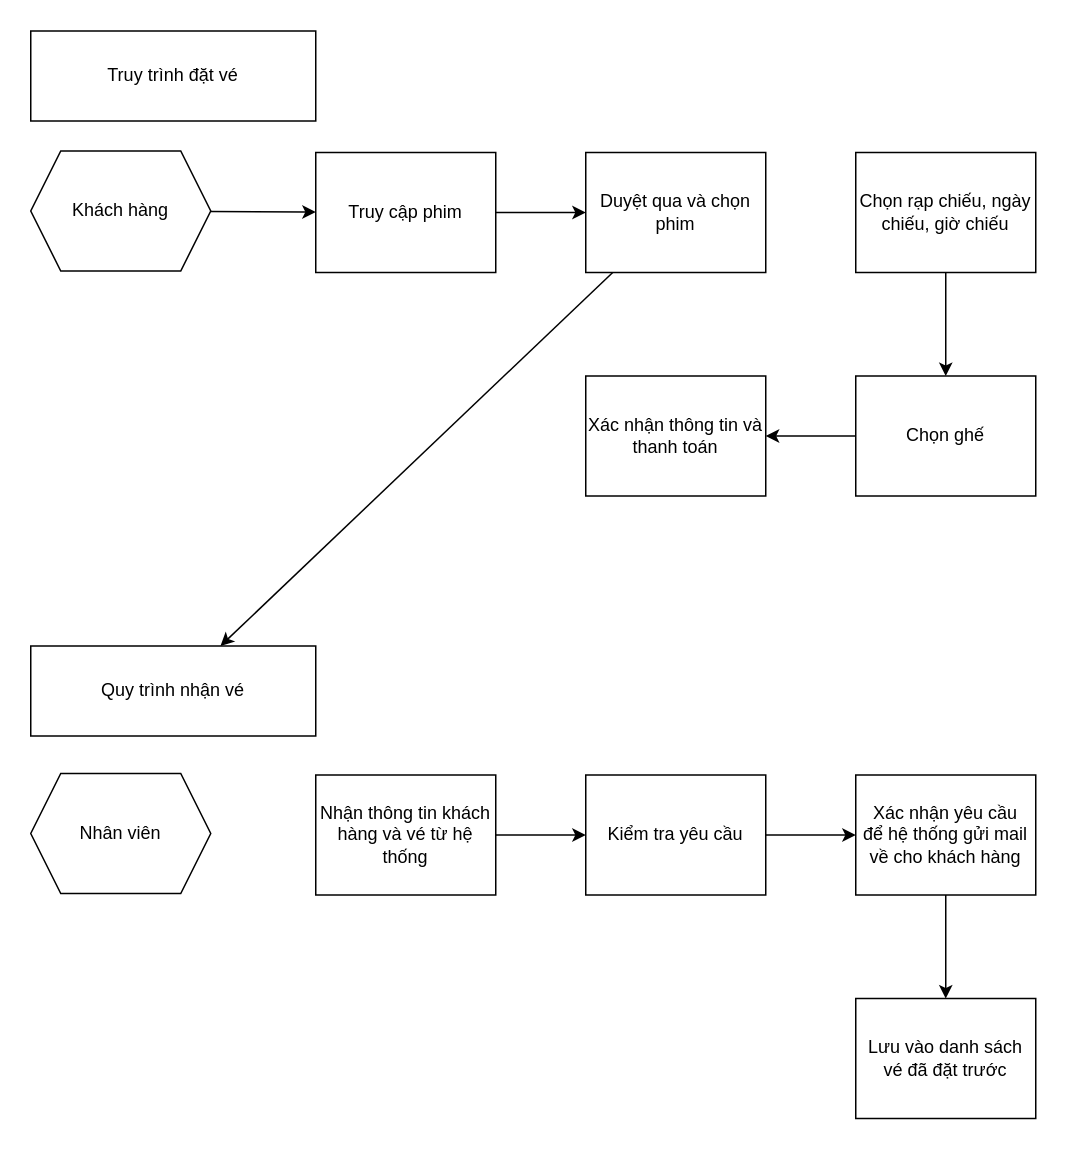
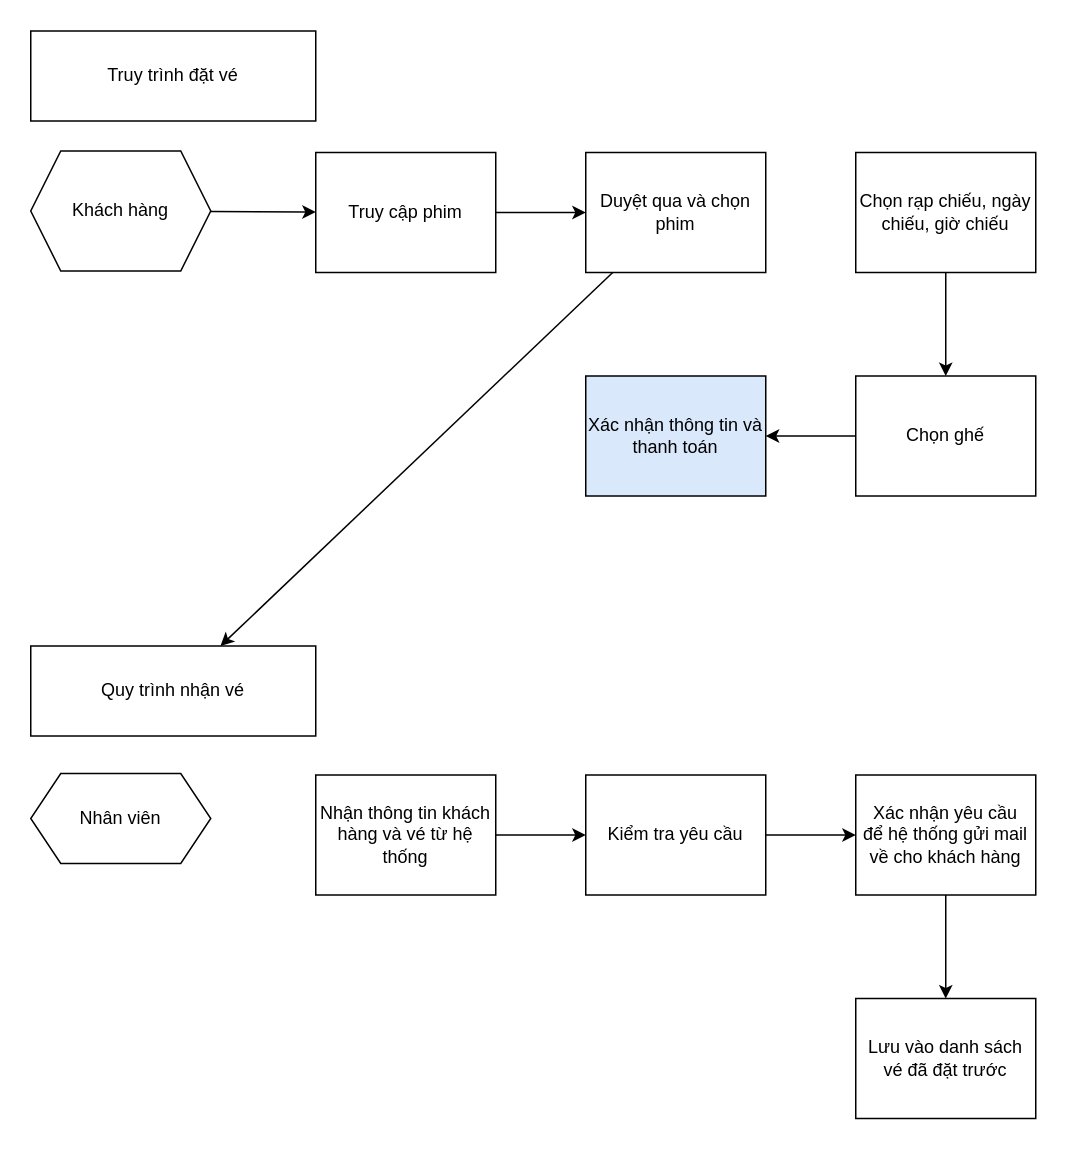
node "Xác nhận thông tin và thanh toán": fillcolor #ffffff -> #dae8fc
node "Nhân viên": size 180x120 -> 180x90
